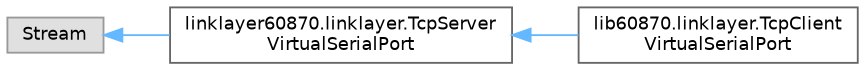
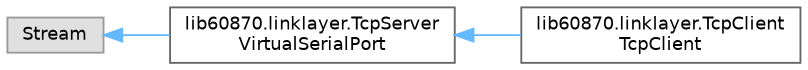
node "linklayer60870.linklayer.TcpServer VirtualSerialPort": label "linklayer60870.linklayer.TcpServer VirtualSerialPort" -> "lib60870.linklayer.TcpServer VirtualSerialPort"
node "lib60870.linklayer.TcpClient VirtualSerialPort": label "lib60870.linklayer.TcpClient VirtualSerialPort" -> "lib60870.linklayer.TcpClient TcpClient"
